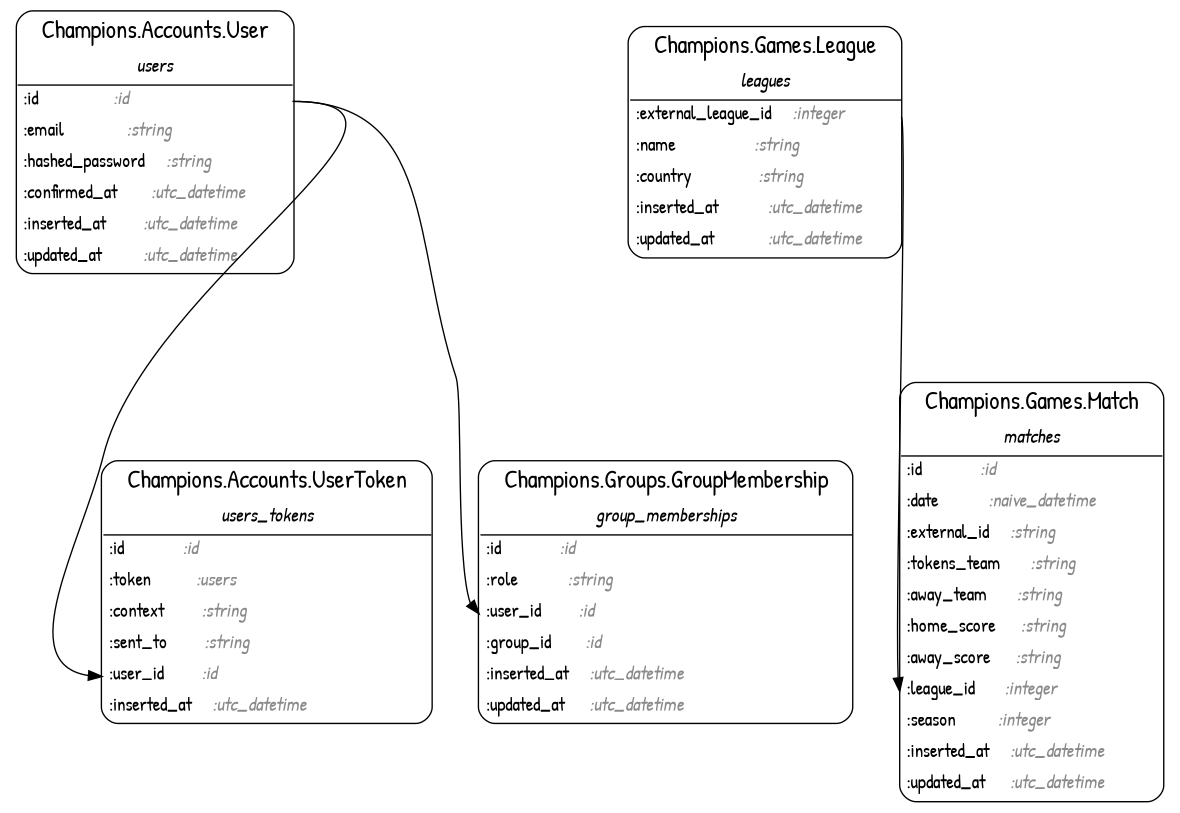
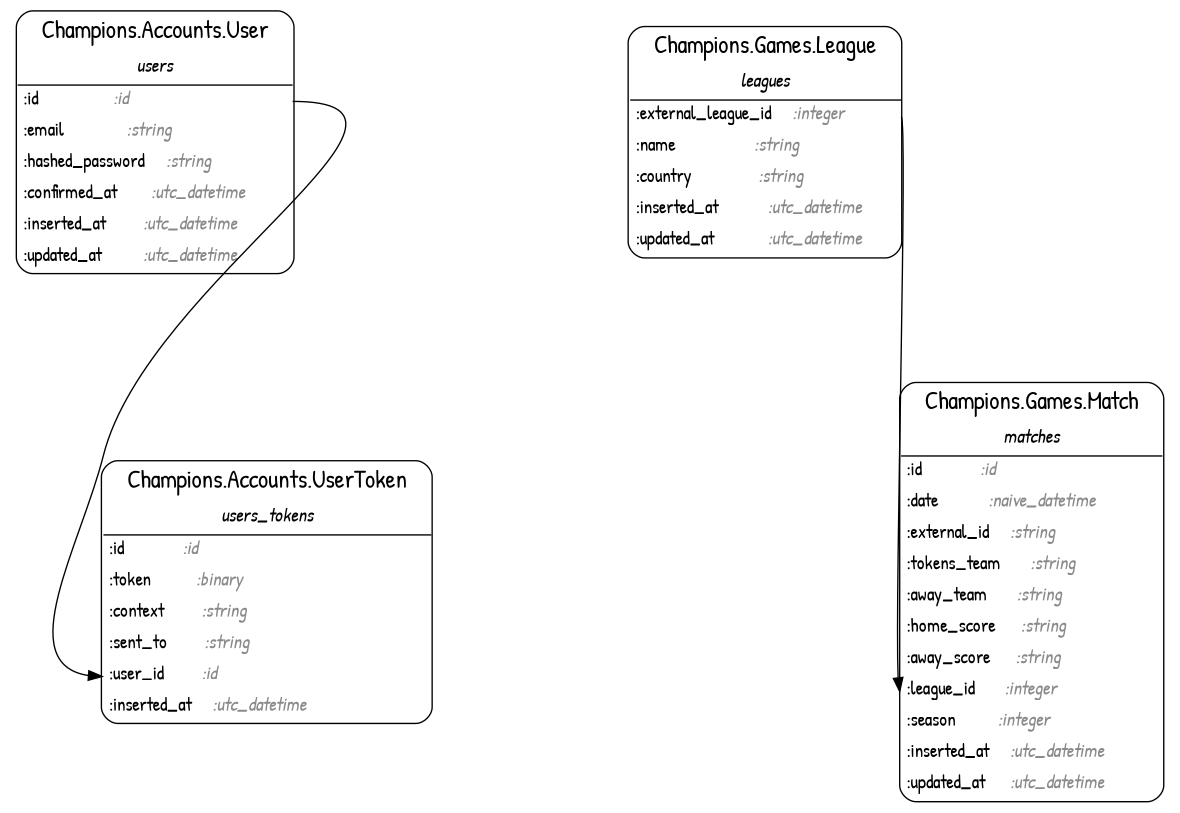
node "Champions.Accounts.UserToken": text ":users" -> ":binary"
node "Champions.Groups.GroupMembership": removed
